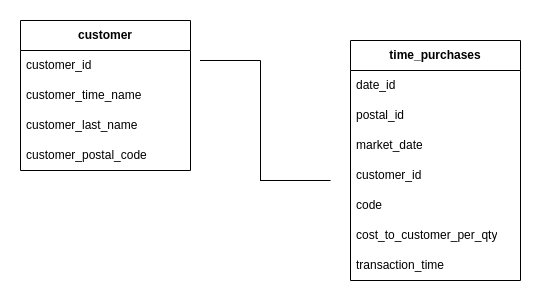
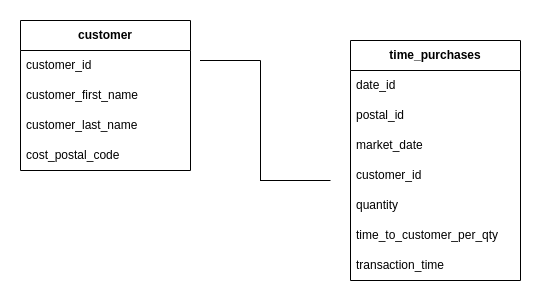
node "customer_time_name": label "customer_time_name" -> "customer_first_name"
node "customer_postal_code": label "customer_postal_code" -> "cost_postal_code"
node "code": label "code" -> "quantity"
node "cost_to_customer_per_qty": label "cost_to_customer_per_qty" -> "time_to_customer_per_qty"
